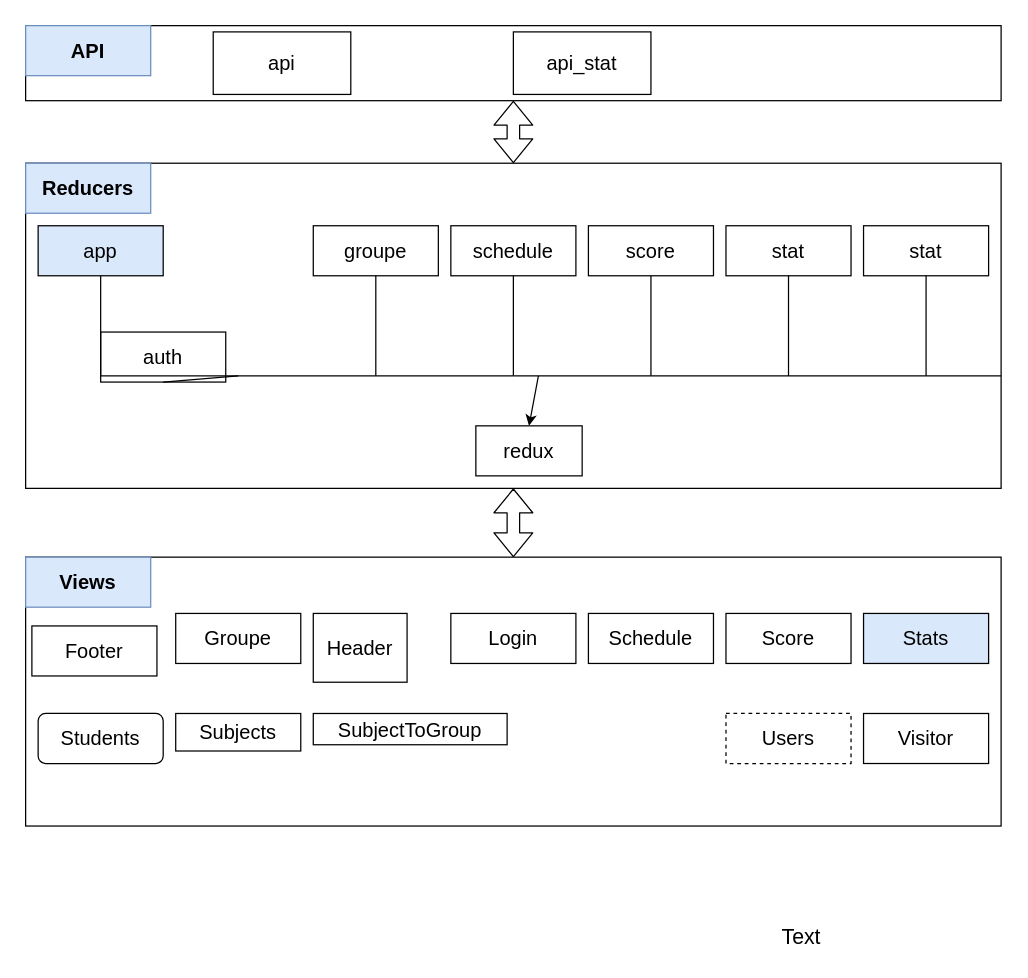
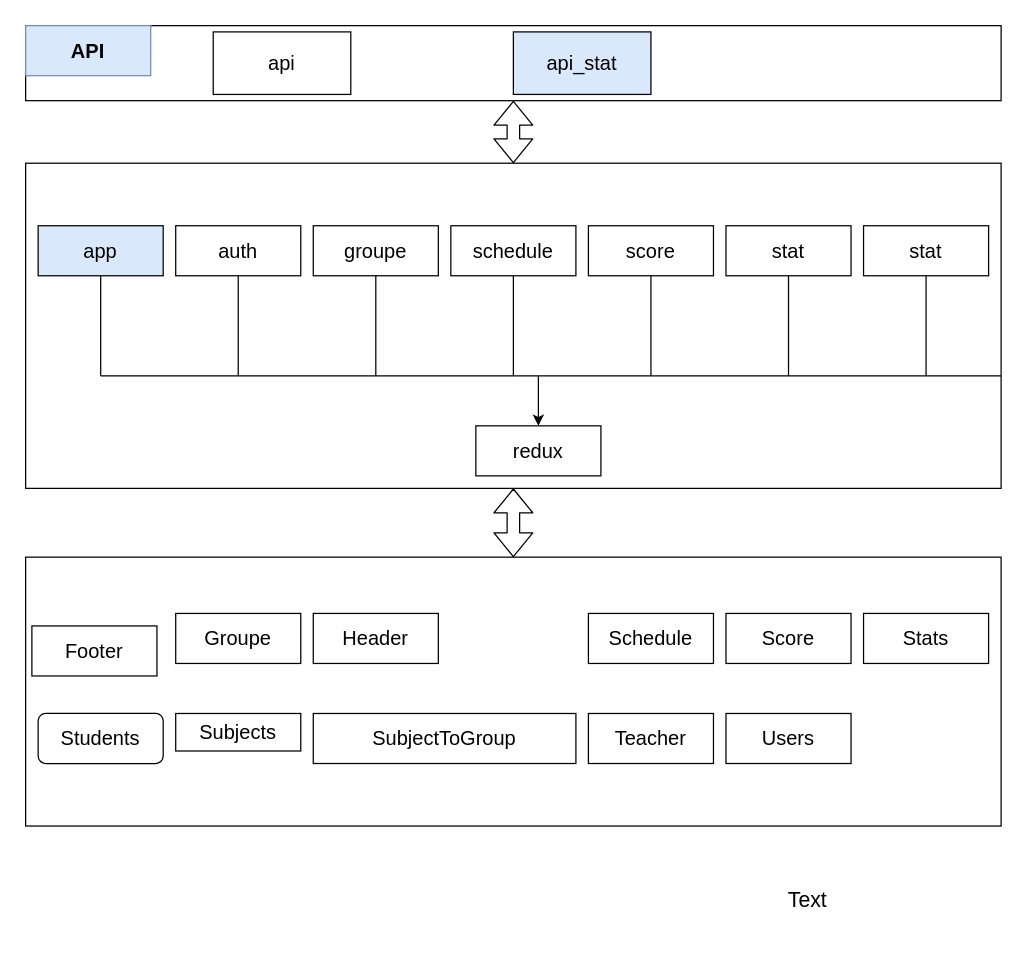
node "api_stat": fillcolor #ffffff -> #dae8fc
node "Reducers": removed
node "auth": moved (163, 357) -> (238, 251)
node "redux": size 106x50 -> 125x50
node "Views": removed
node "Login": removed
node "Stats": fillcolor #dae8fc -> #ffffff
node "Header": size 94x69 -> 125x50
node "SubjectToGroup": size 194x31 -> 263x50
node "Teacher": added
node "Users": style dashed -> solid
node "Visitor": removed
node "Text": moved (801, 938) -> (807, 901)
